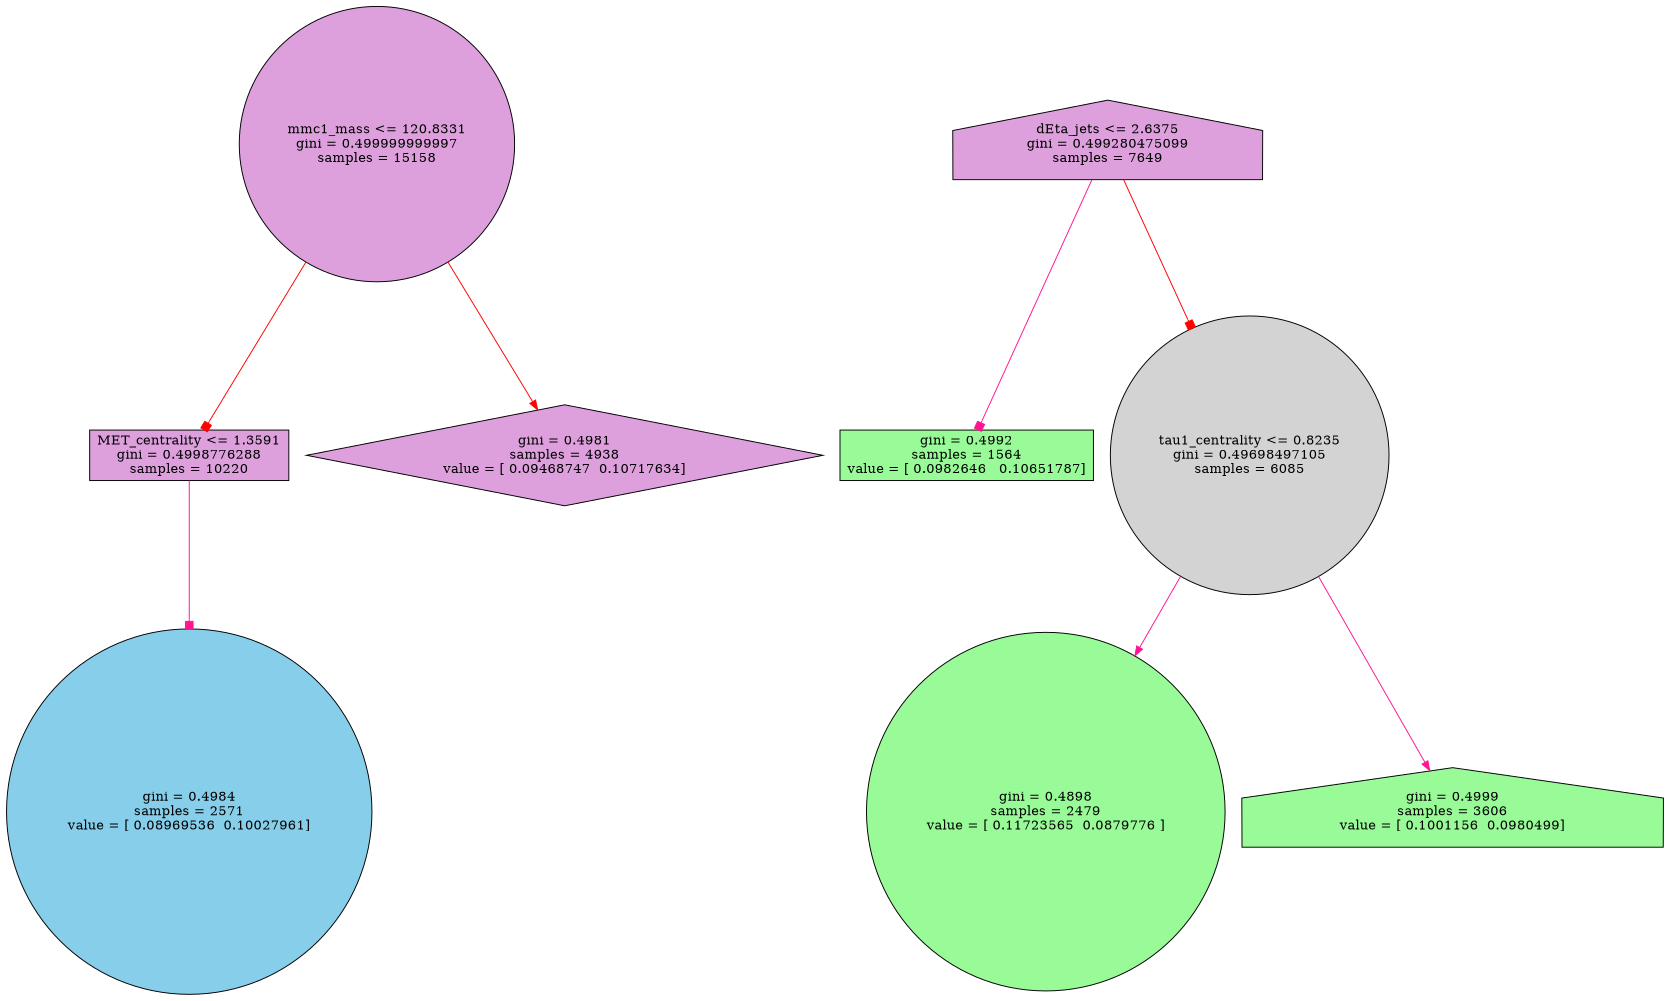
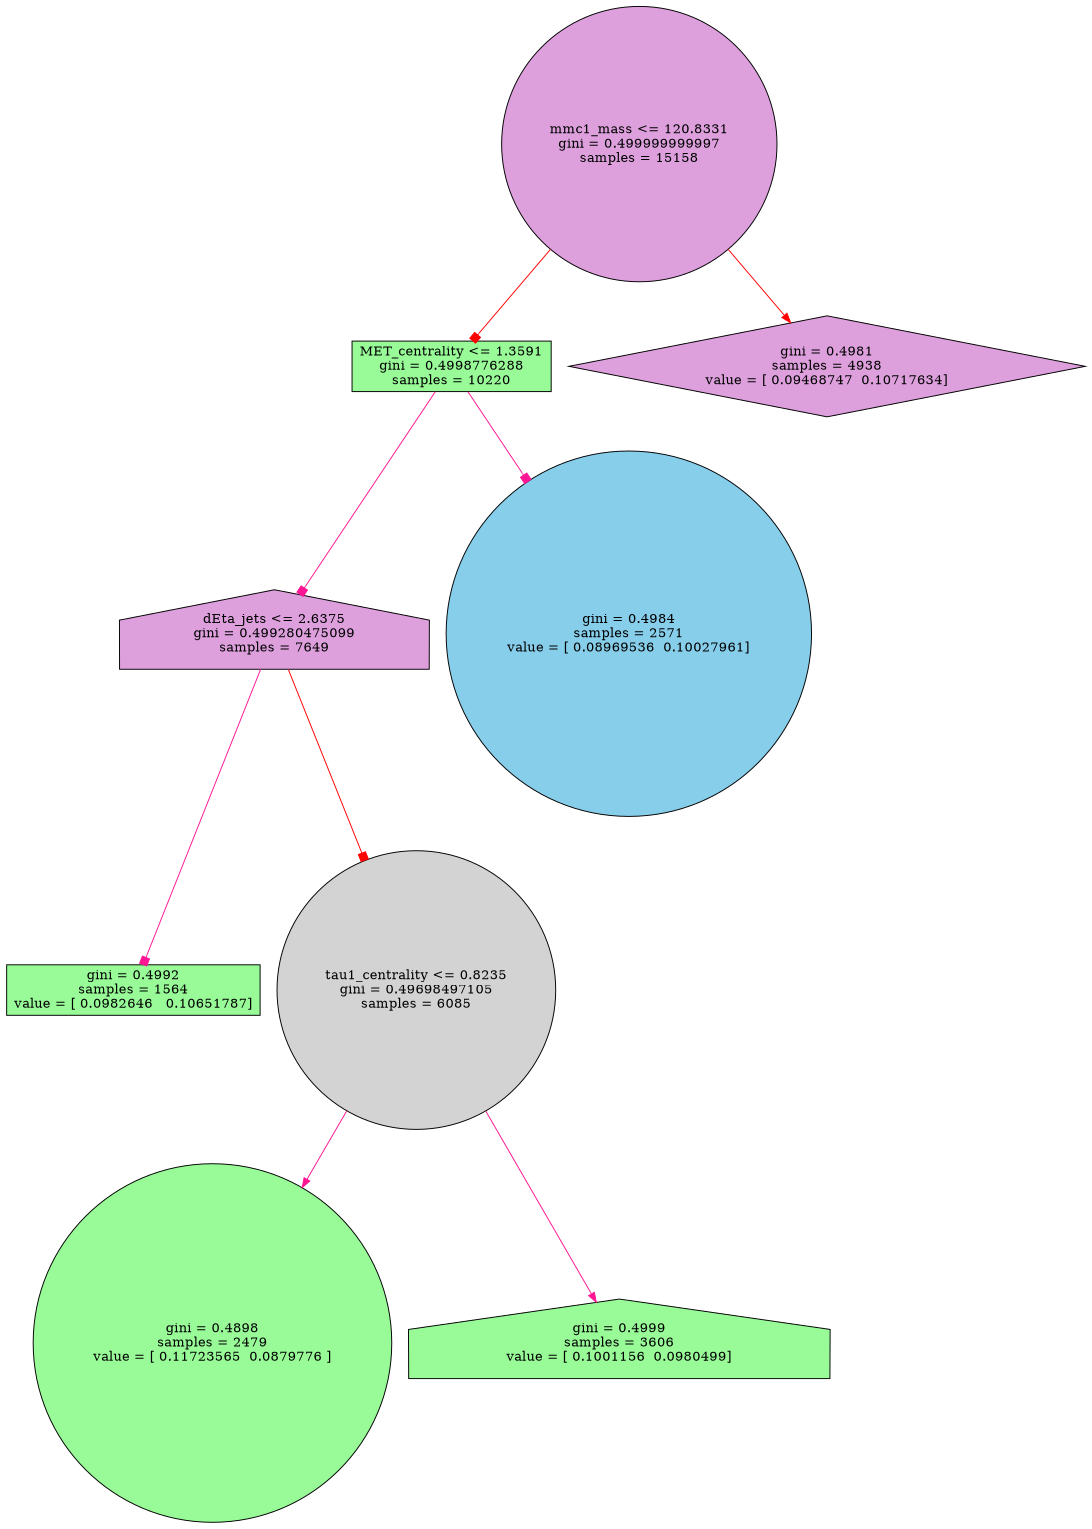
node "MET_centrality <= 1.3591 gini = 0.4998776288 samples = 10220": fillcolor plum -> palegreen
edge "MET_centrality <= 1.3591 gini = 0.4998776288 samples = 10220" -> "dEta_jets <= 2.6375 gini = 0.499280475099 samples = 7649": added
